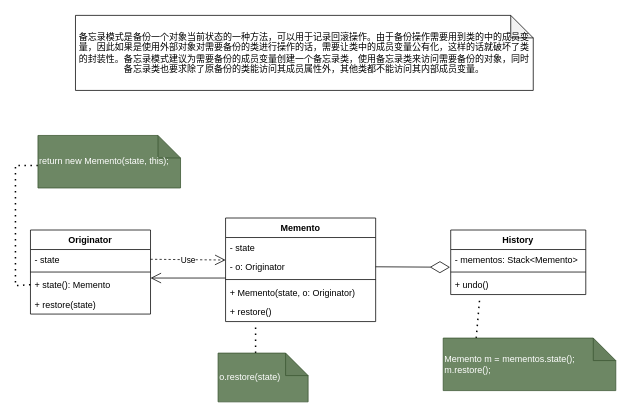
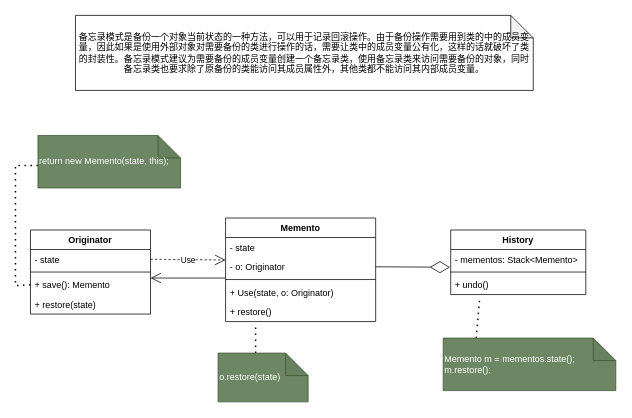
node "+ state(): Memento": label "+ state(): Memento" -> "+ save(): Memento"
node "+ Memento(state, o: Originator)": label "+ Memento(state, o: Originator)" -> "+ Use(state, o: Originator)"
